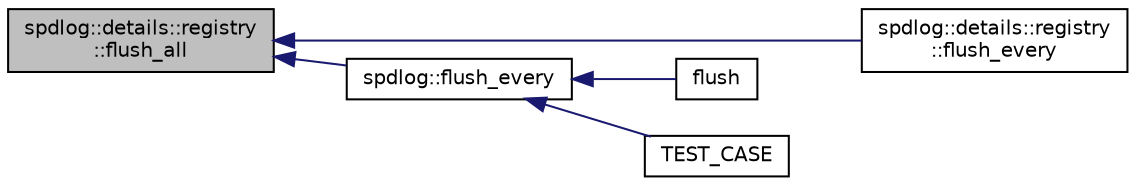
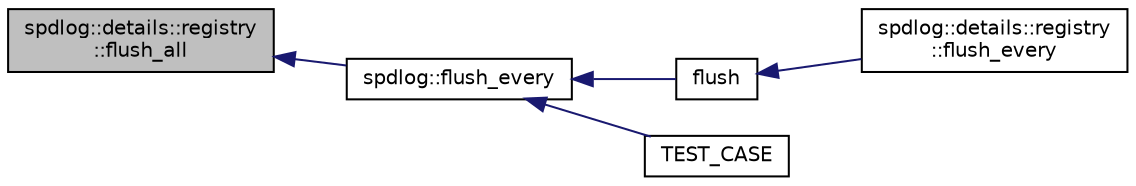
edge "spdlog::details::registry ::flush_every" -> "spdlog::details::registry ::flush_all": now "spdlog::details::registry ::flush_every" -> "flush"
